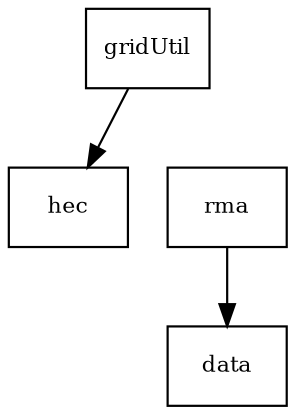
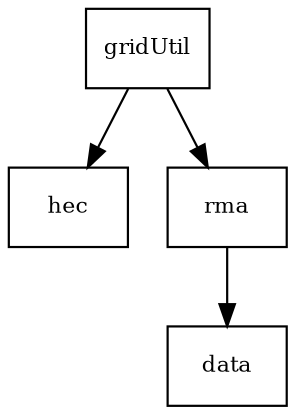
edge "gridUtil" -> "rma": added
